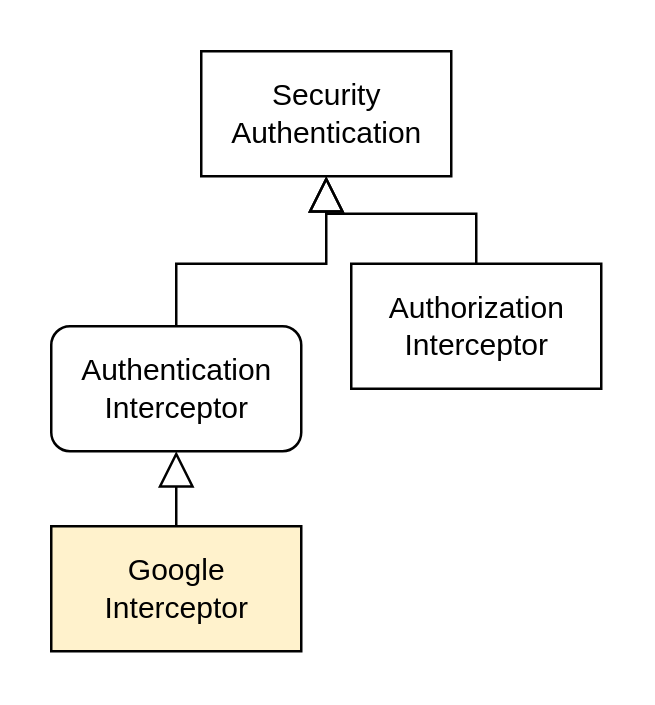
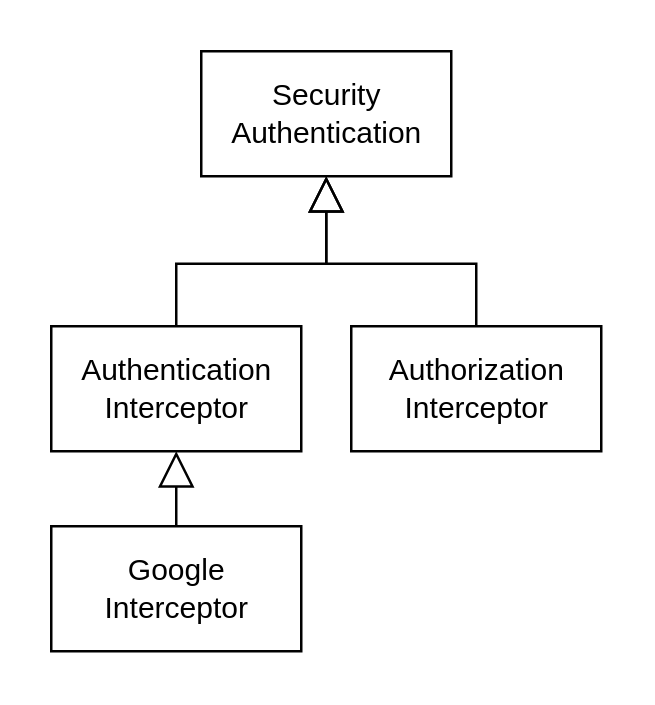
node "Authorization Interceptor": moved (476, 326) -> (476, 389)
node "Authentication Interceptor": shape rounded rectangle -> rectangle
node "Google Interceptor": fillcolor #fff2cc -> #ffffff
